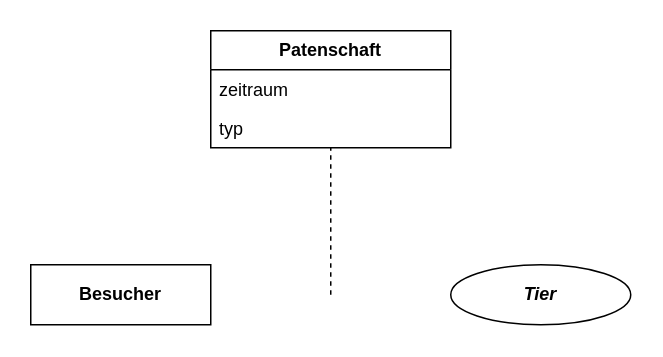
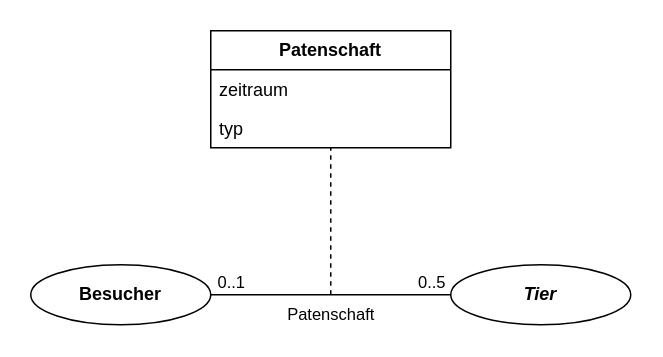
node "Besucher": shape rectangle -> ellipse
edge "Besucher" -- "Tier": added, labels "0..1", "Patenschaft", "0..5"
